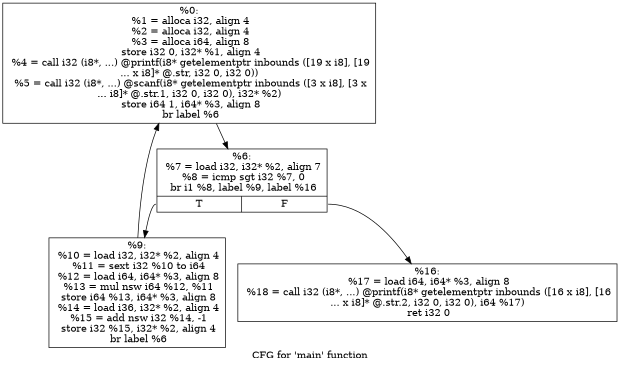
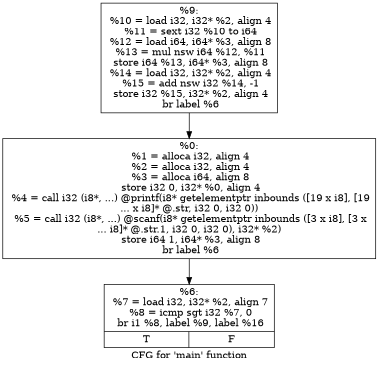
node "%0:": text "store i32 0, i32* %1, align 4" -> "store i32 0, i32* %0, align 4"
edge "%6:" -> "%9:": removed
node "%16:": removed
node "%9:": text "%14 = load i36, i32* %2, align 4" -> "%14 = load i32, i32* %2, align 4"
